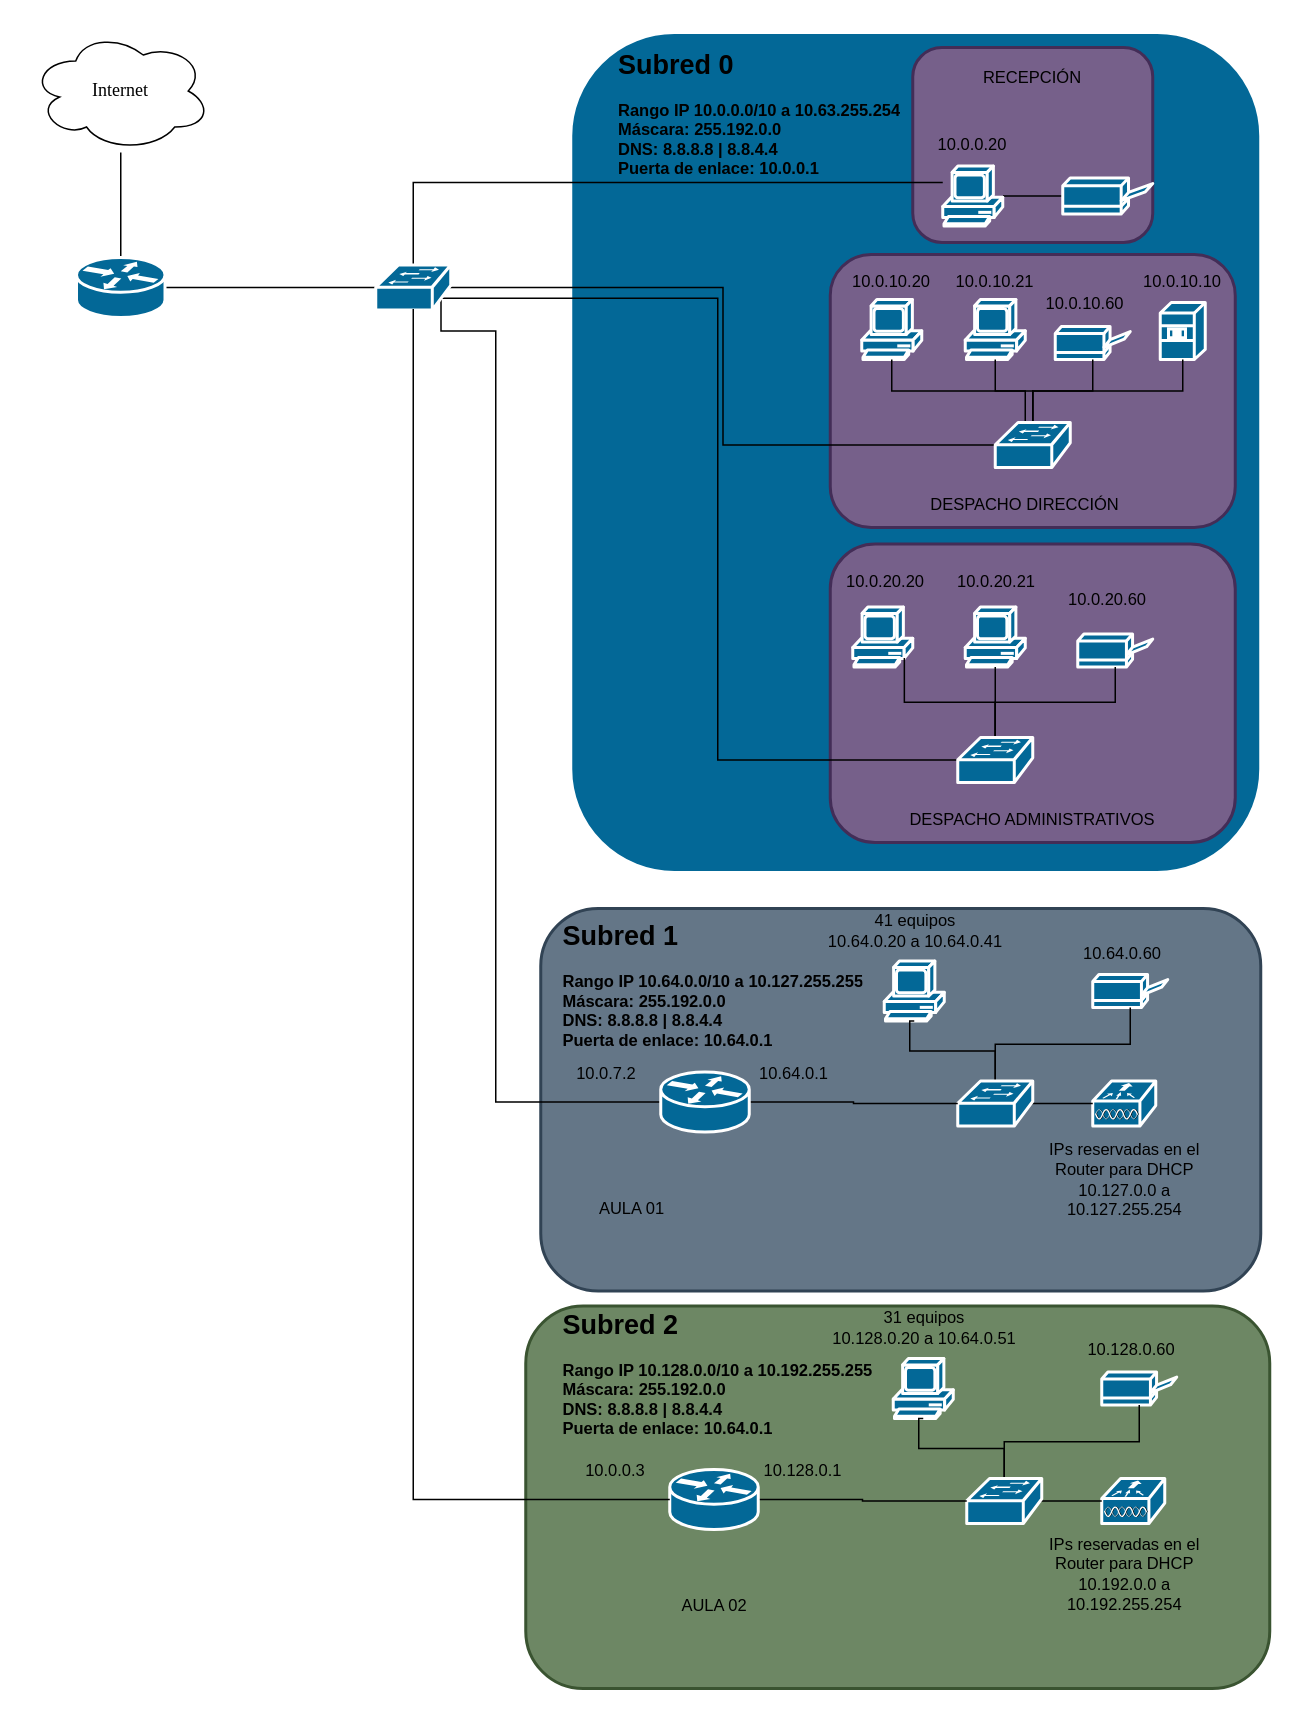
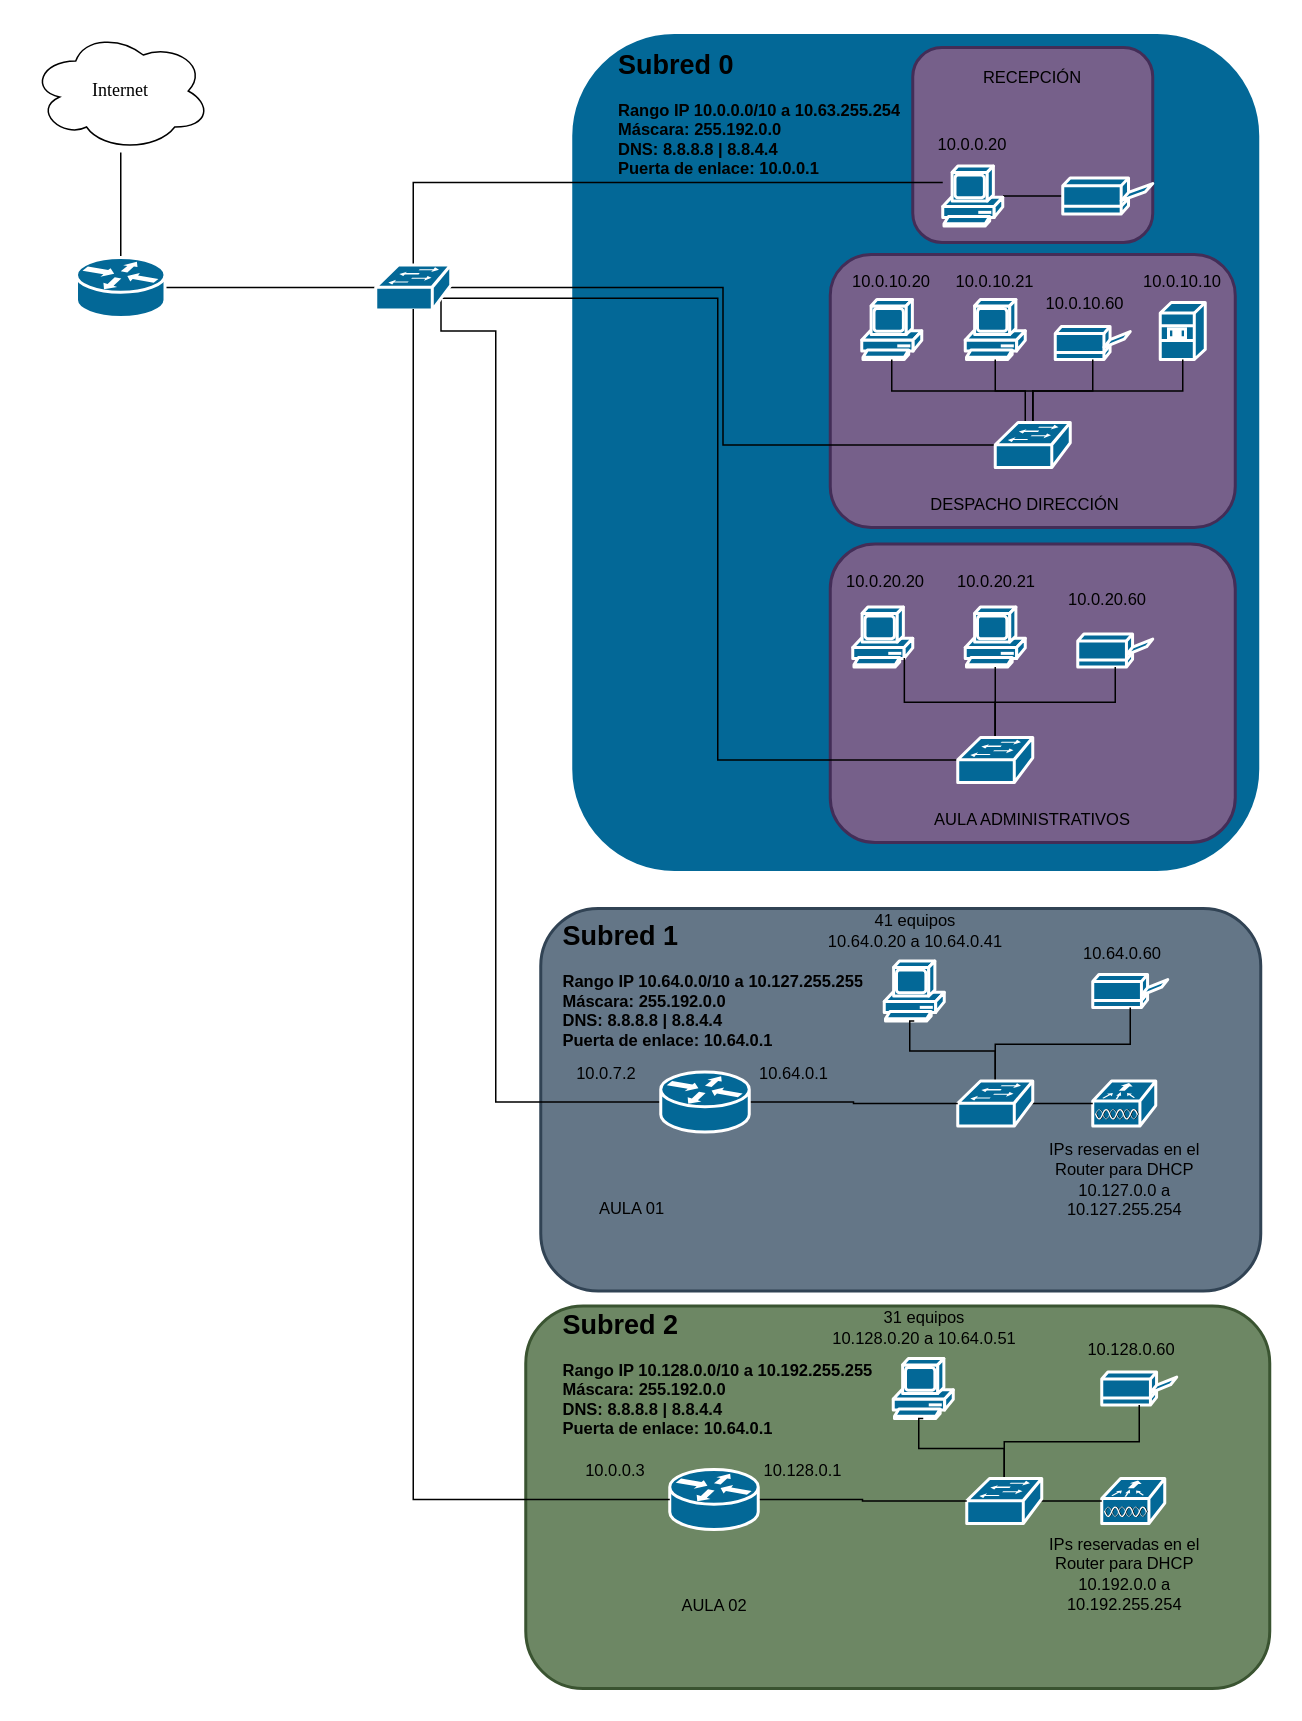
node "DESPACHO ADMINISTRATIVOS": label "DESPACHO ADMINISTRATIVOS" -> "AULA ADMINISTRATIVOS"
